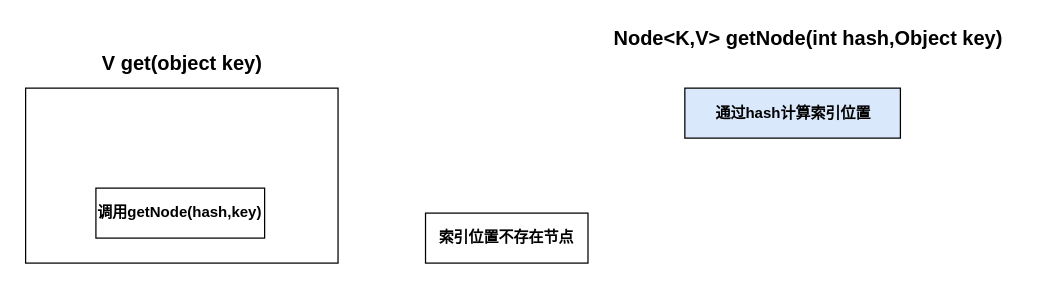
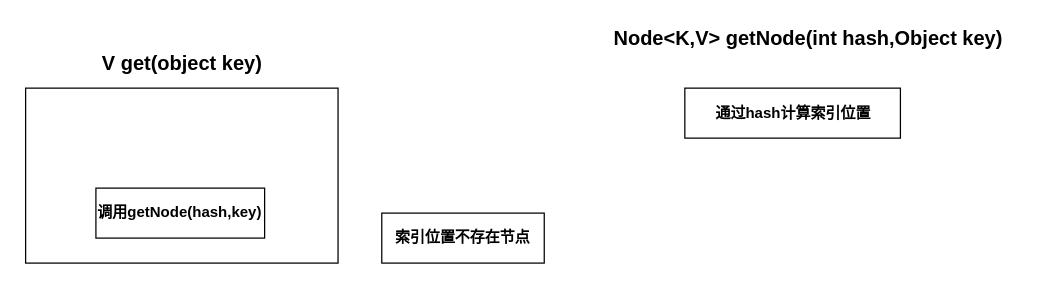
node "通过hash计算索引位置": fillcolor #dae8fc -> #ffffff
node "索引位置不存在节点": moved (507, 238) -> (463, 238)
